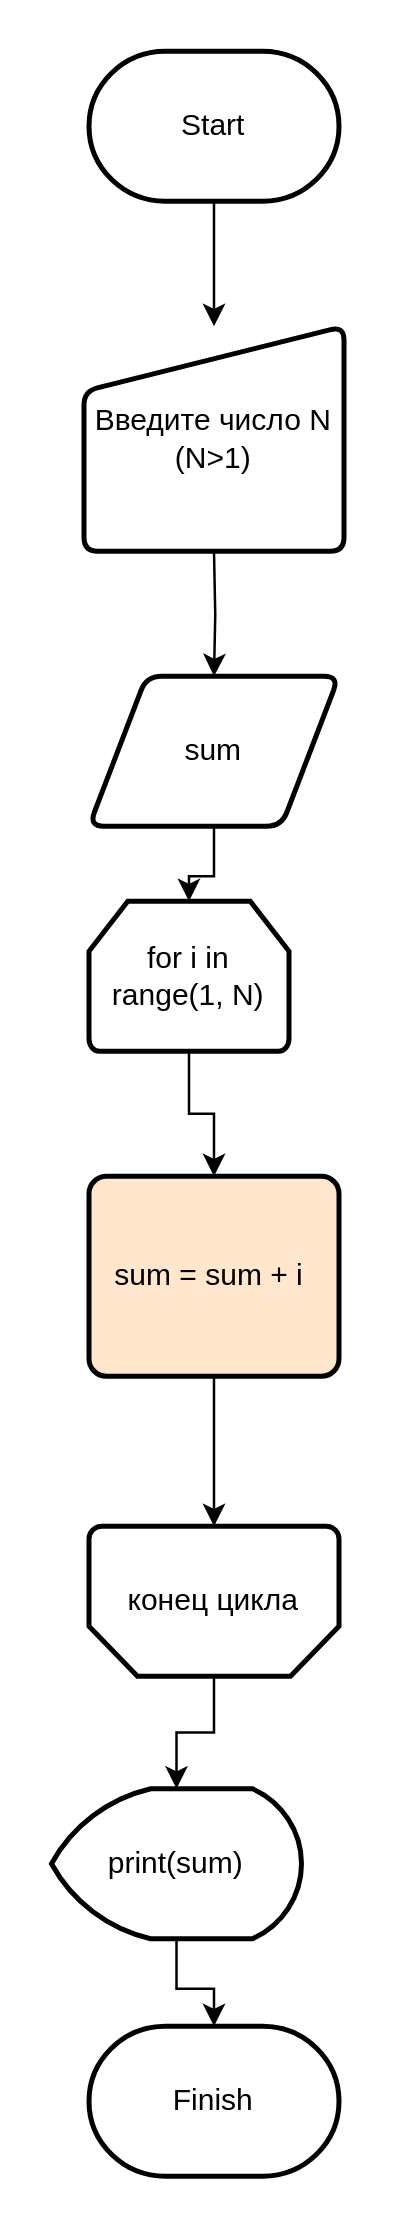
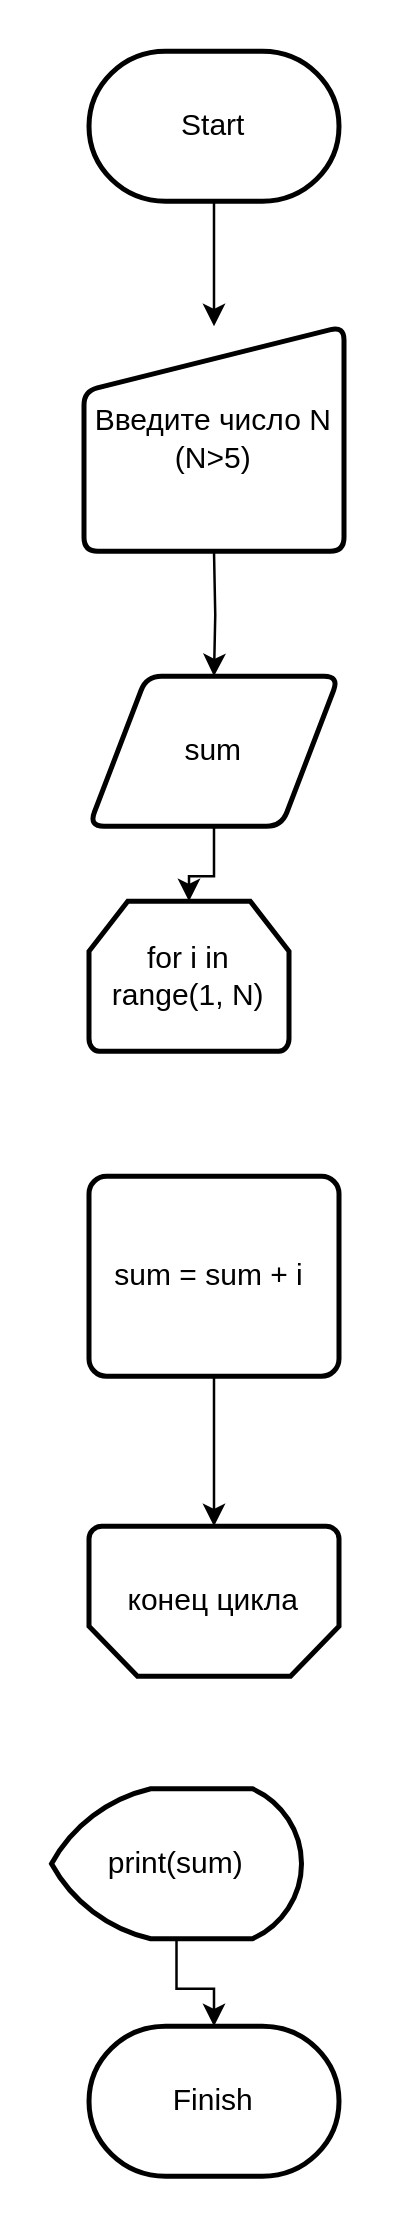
node "Введите число N (N>1)": label "Введите число N (N>1)" -> "Введите число N (N>5)"
edge "for i in range(1, N)" -> "sum = sum + i": removed
node "sum = sum + i": fillcolor #ffe6cc -> #ffffff
edge "конец цикла" -> "print(sum)": removed
